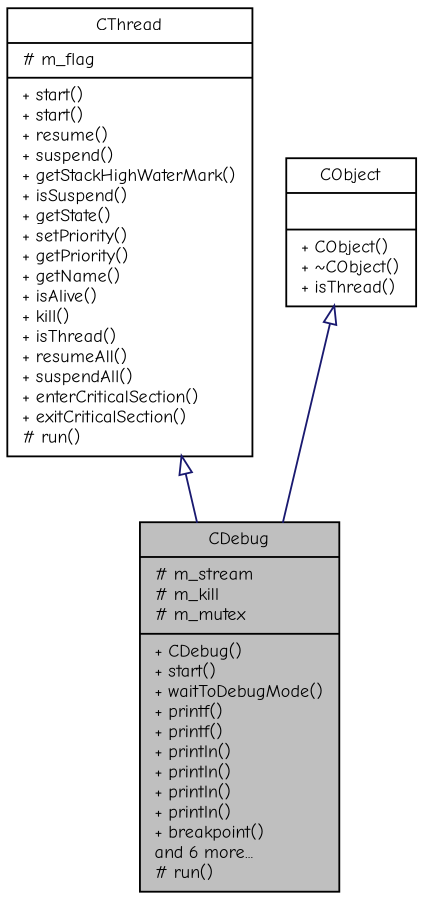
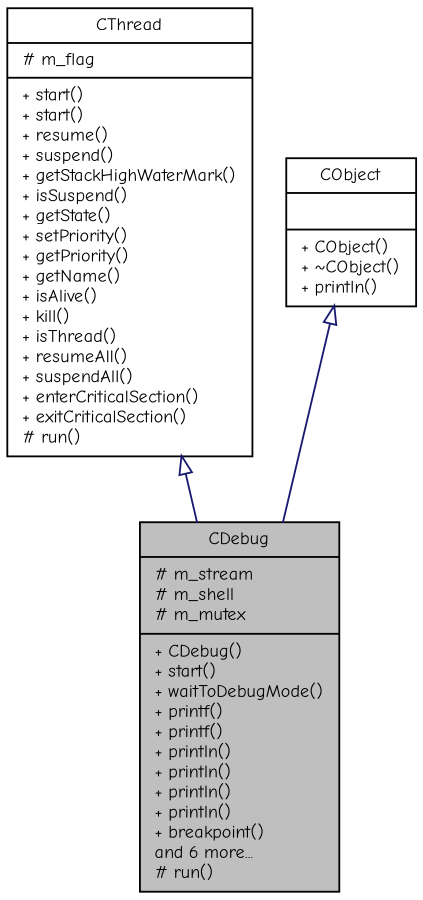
node "CObject": text "+ isThread()" -> "+ println()"
node "CDebug": text "# m_kill" -> "# m_shell"
